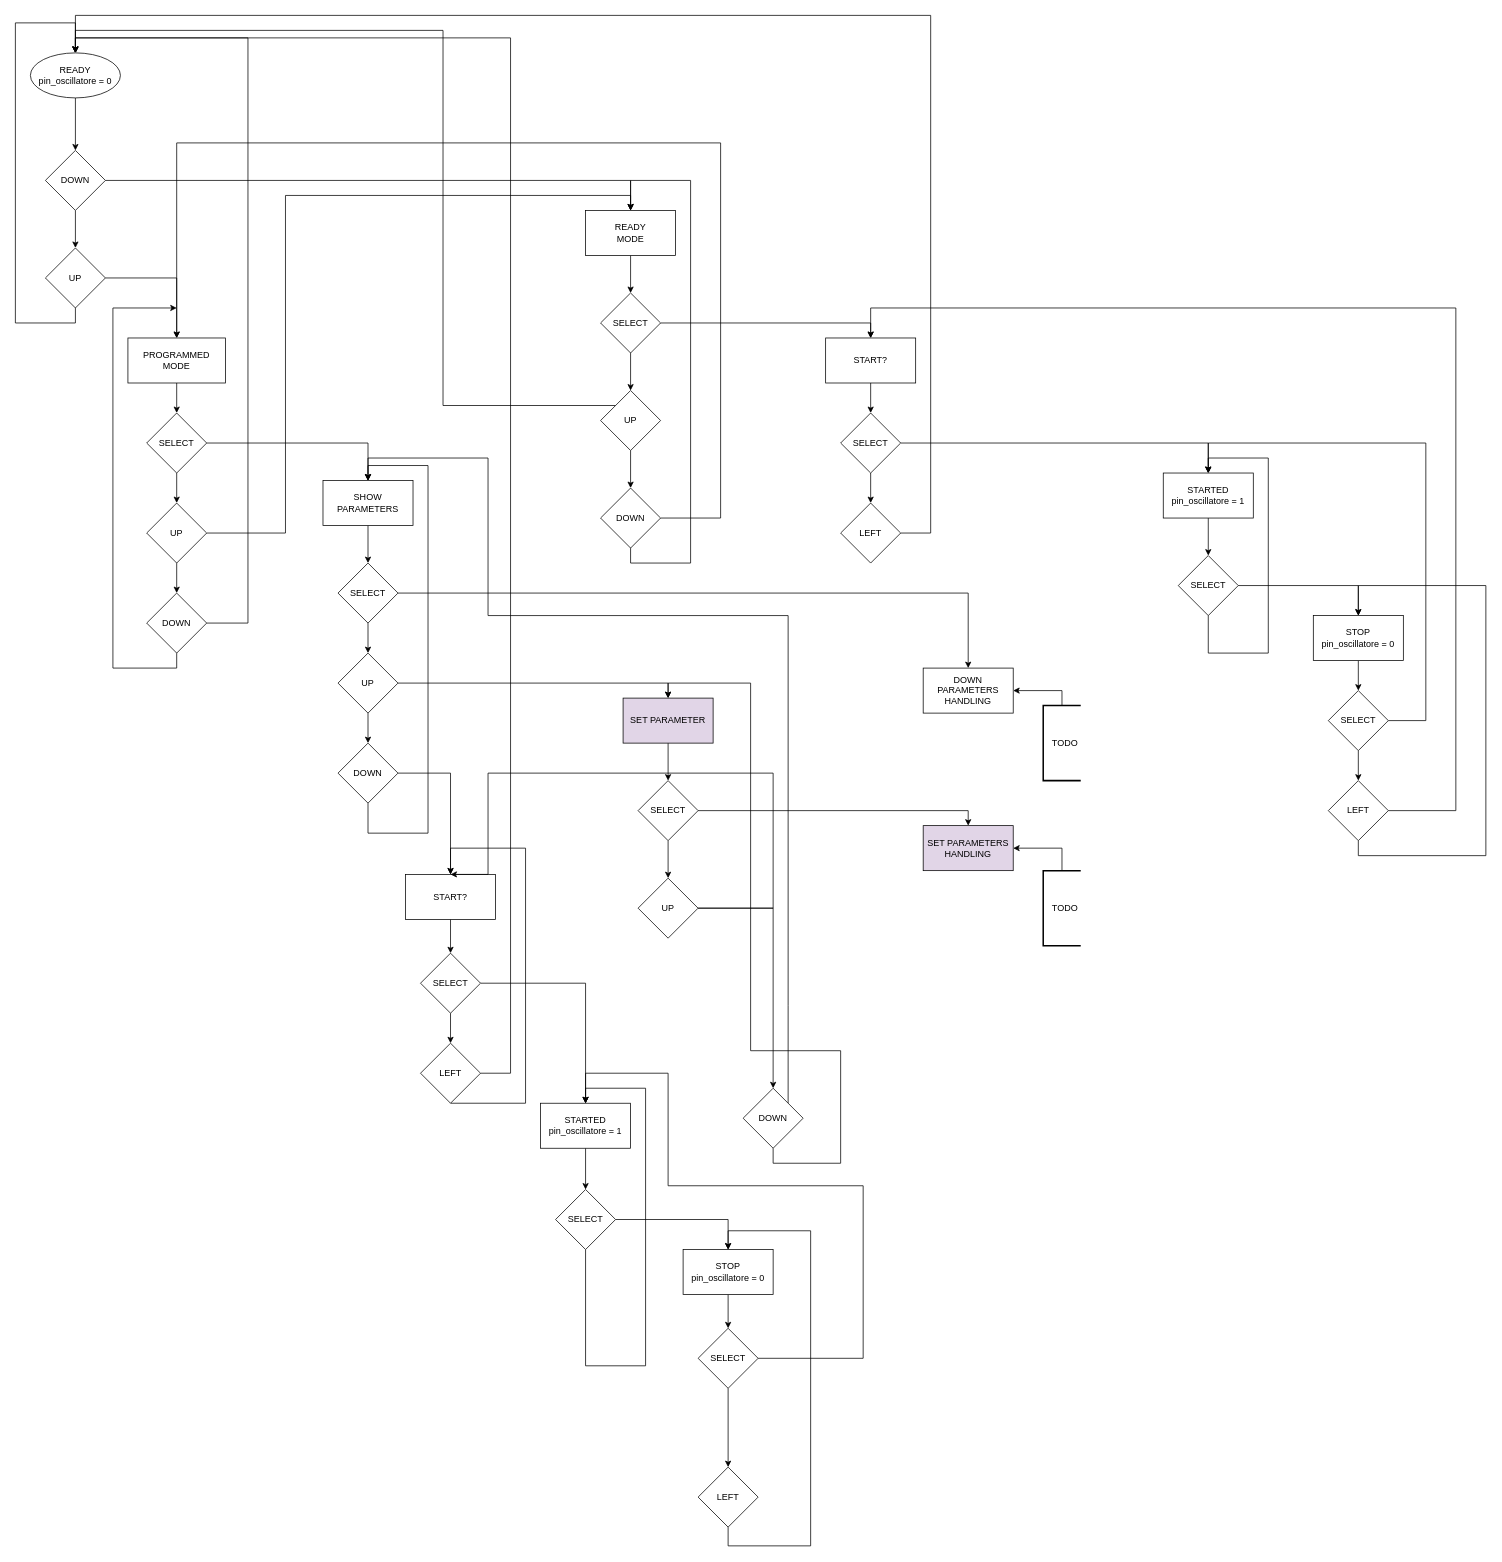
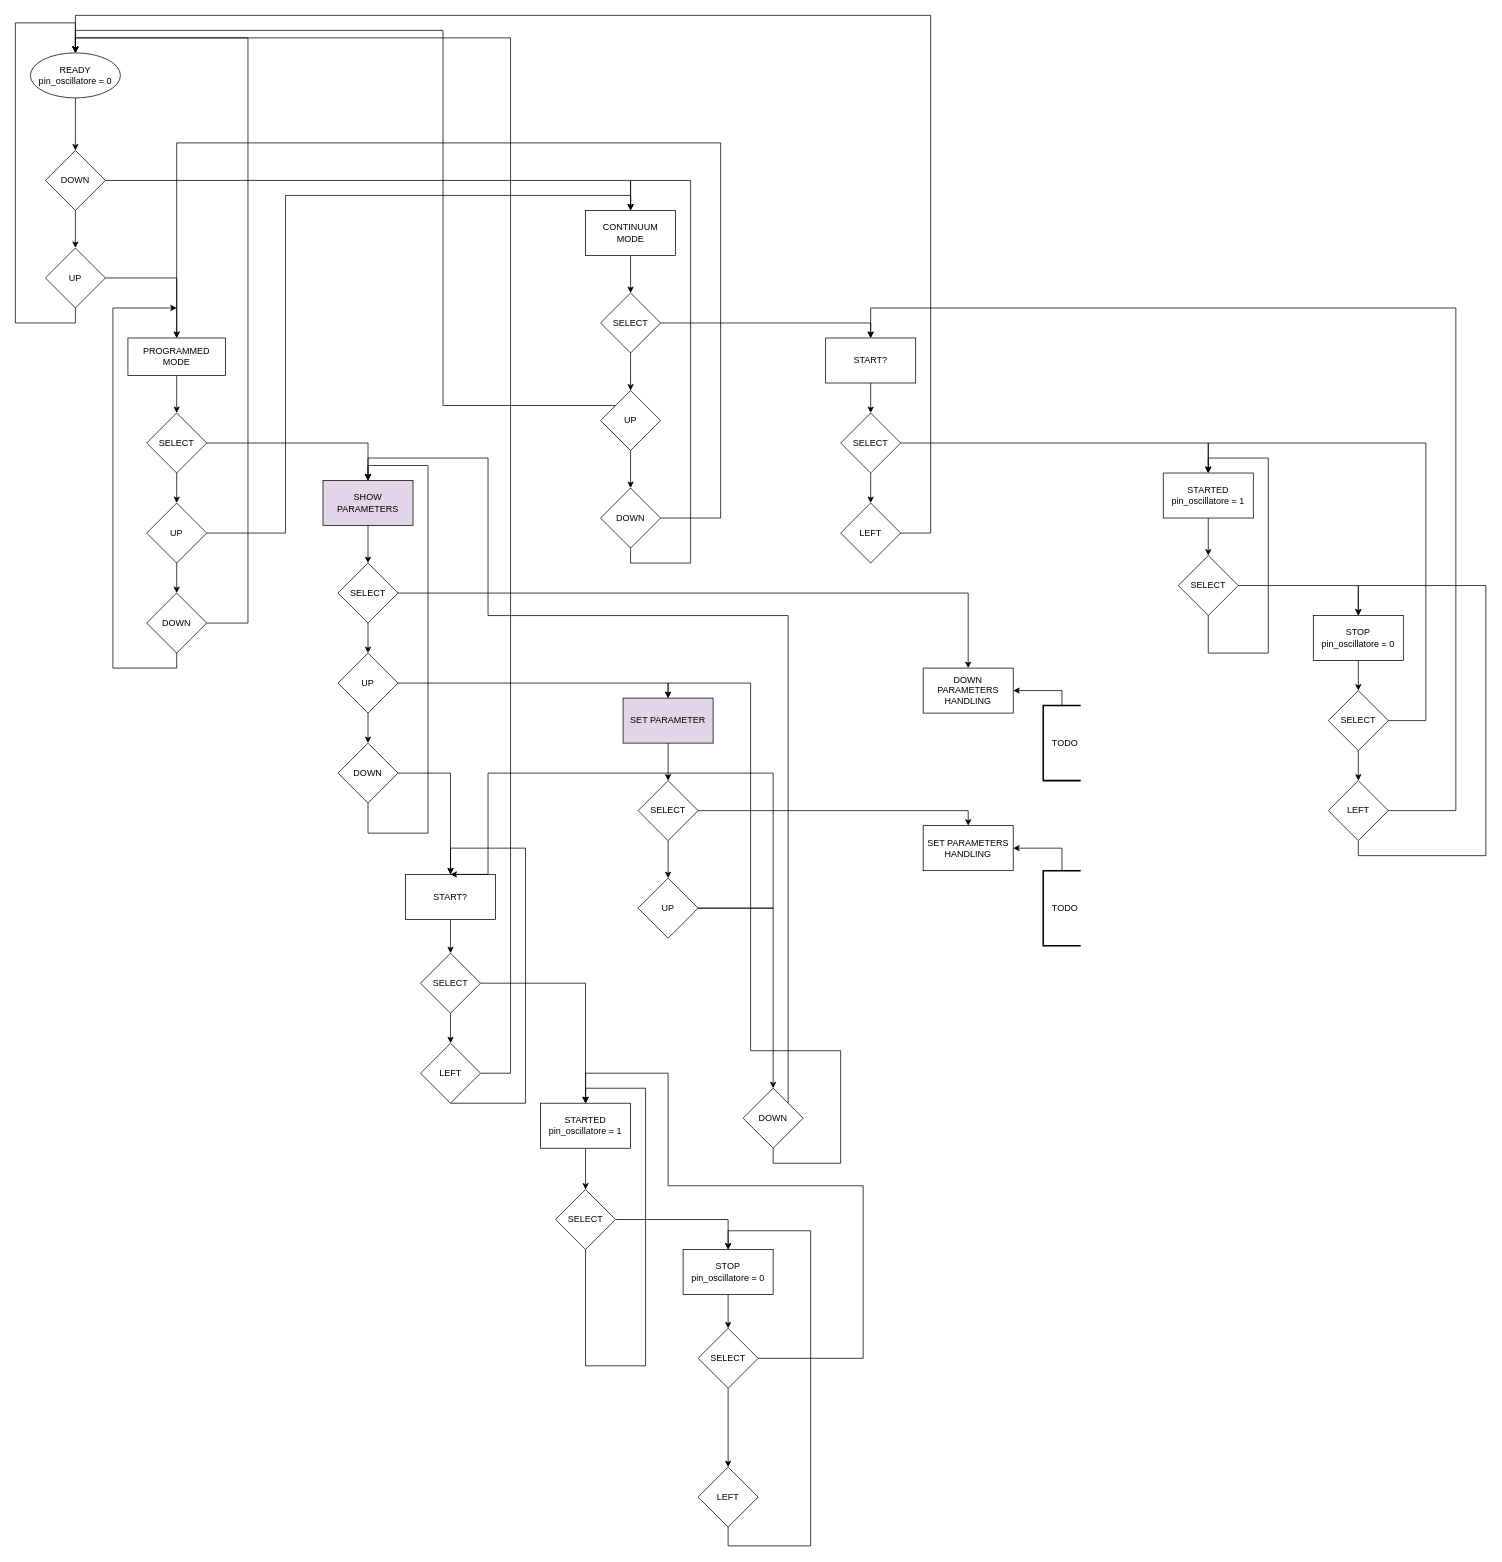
node "READY MODE": label "READY MODE" -> "CONTINUUM MODE"
node "PROGRAMMED MODE": size 98x45 -> 98x38
node "SHOW PARAMETERS": fillcolor #ffffff -> #e1d5e7
node "SET PARAMETERS HANDLING": fillcolor #e1d5e7 -> #ffffff
